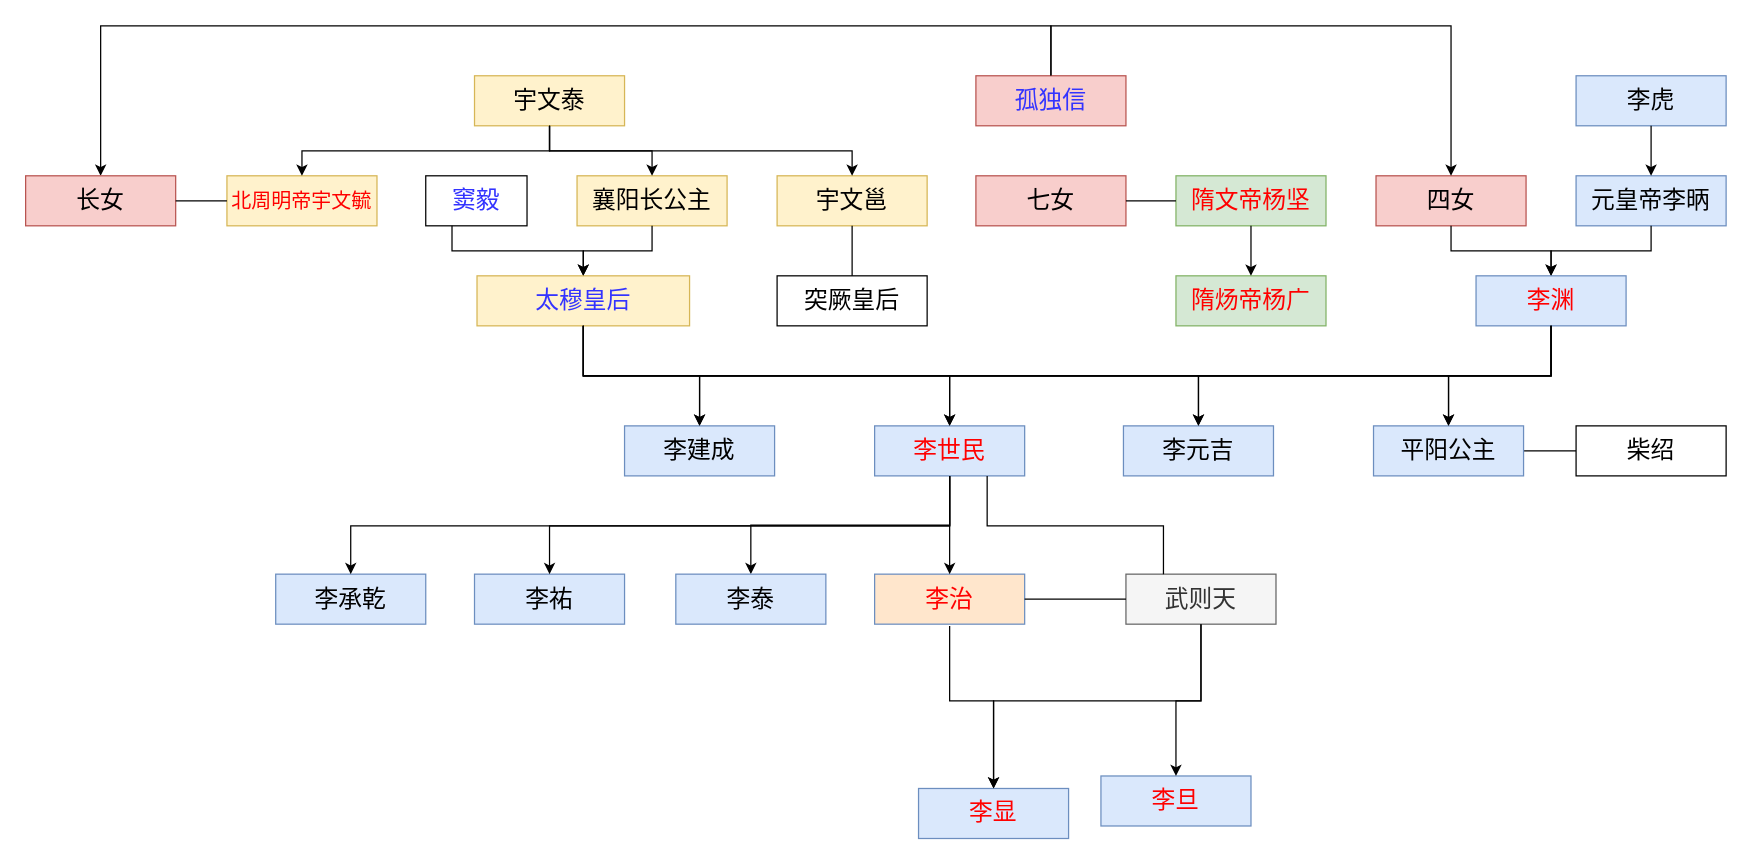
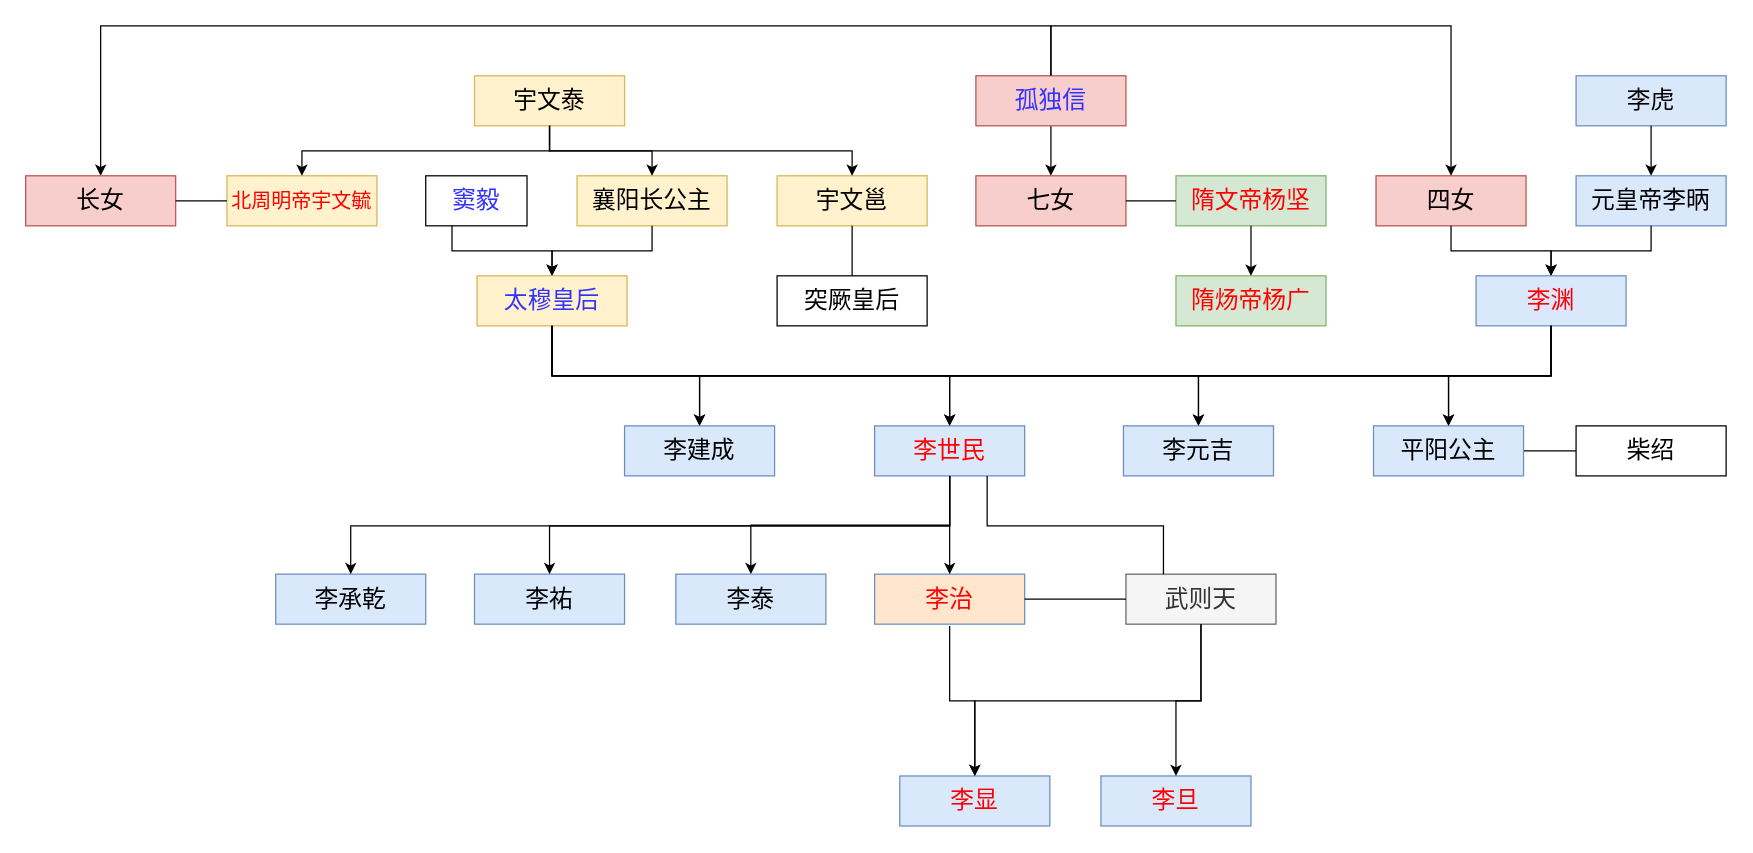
edge "孤独信" -> "七女": added
node "太穆皇后": size 213x50 -> 150x50
node "李显": moved (993, 813) -> (975, 801)
